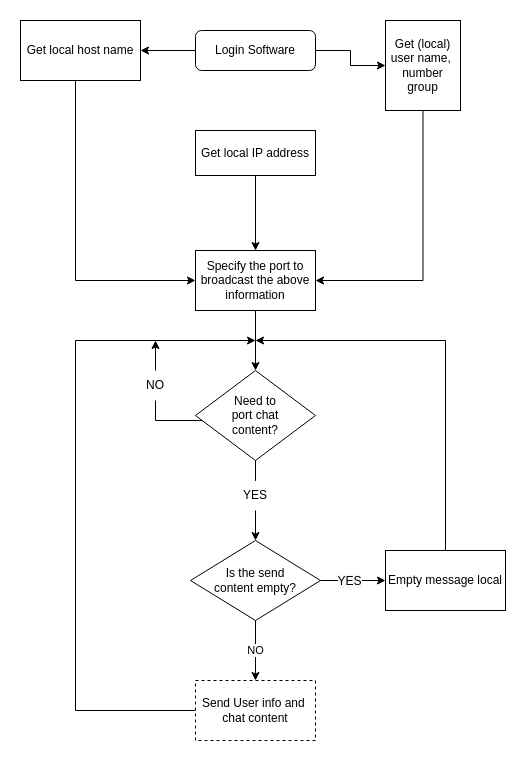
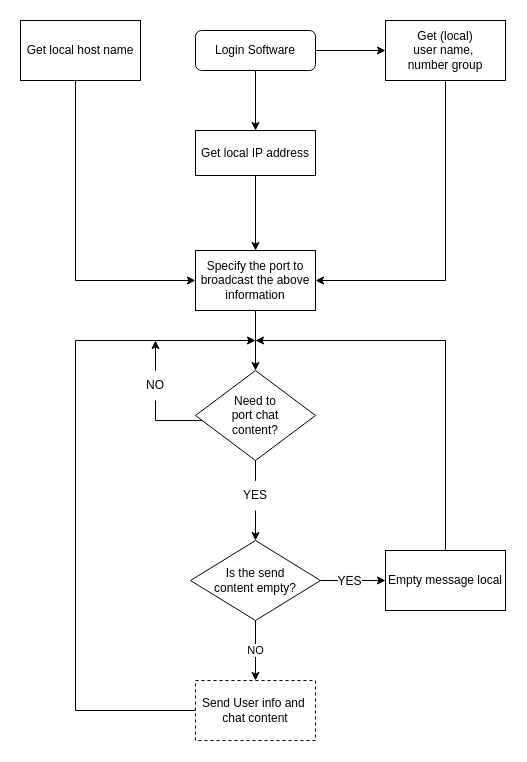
edge "Login Software" -> "Get local host name": removed
node "Get (local) user name, number group": size 75x90 -> 120x60
edge "Login Software" -> "Get local IP address": added
